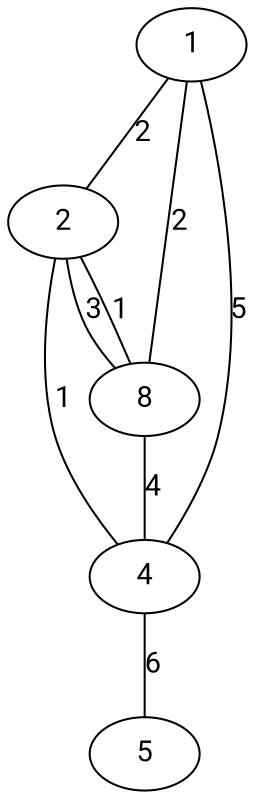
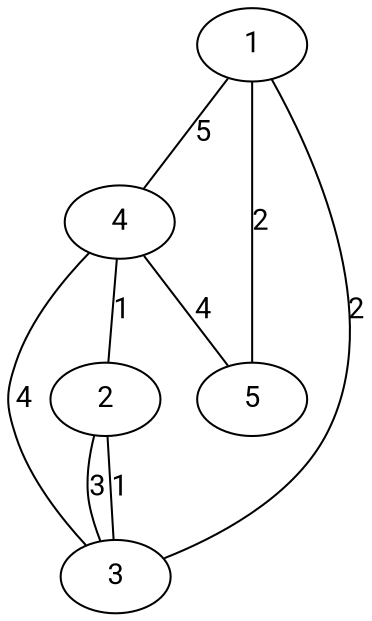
edge "1" -- "2": now "1" -- "5"
node "8": label "8" -> "3"
edge "4" -- "5": label "6" -> "4"
